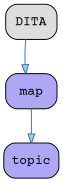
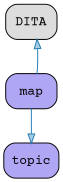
edge "DITA" -> "map": reversed
